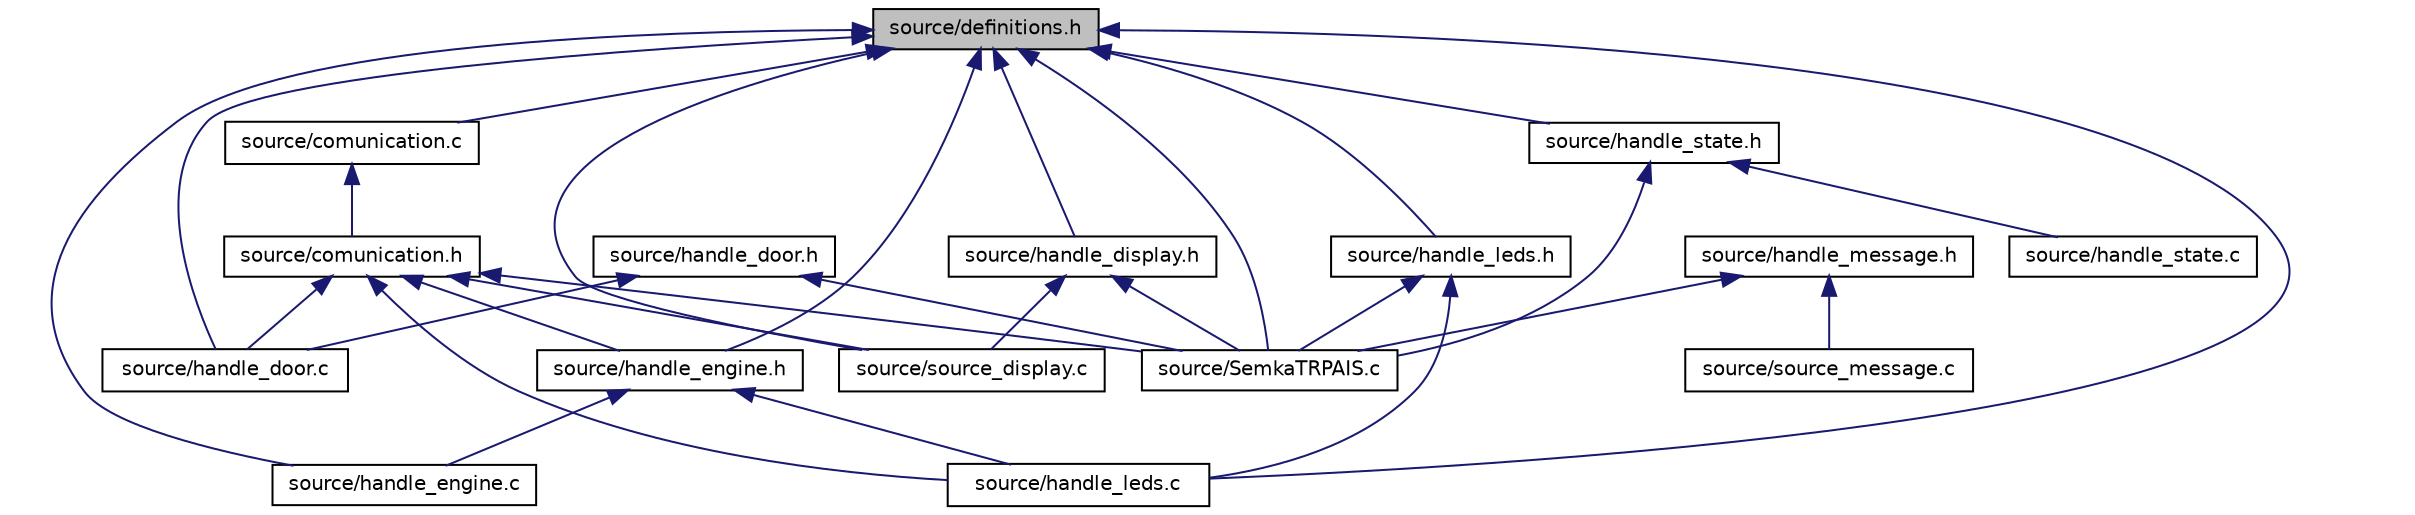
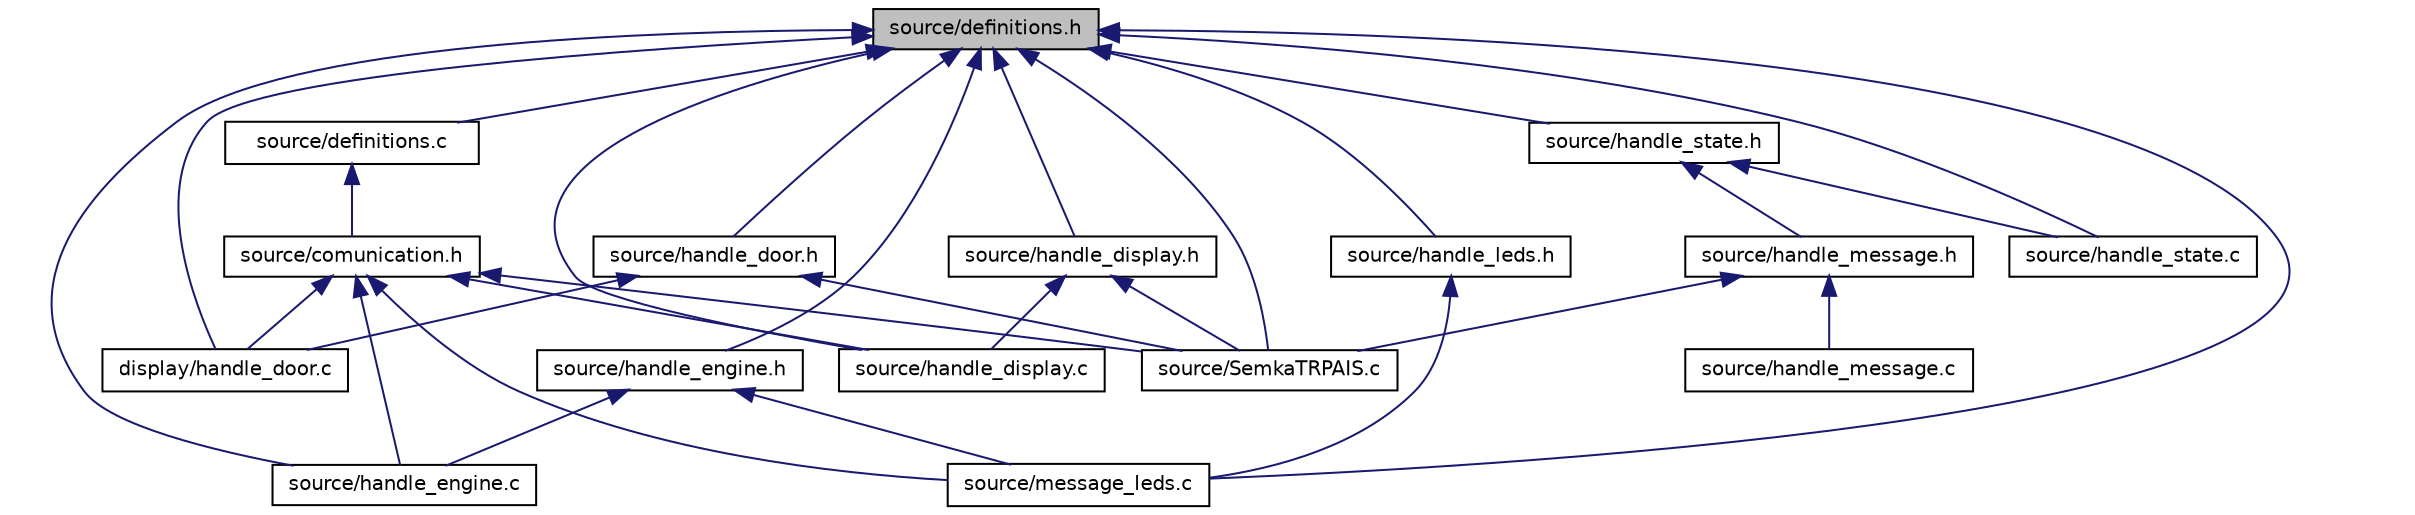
edge "source/handle_state.c" -> "source/definitions.h": added
node "source/comunication.c": label "source/comunication.c" -> "source/definitions.c"
edge "source/handle_door.h" -> "source/definitions.h": added
edge "source/SemkaTRPAIS.c" -> "source/handle_state.h": now "source/handle_message.h" -> "source/handle_state.h"
edge "source/handle_engine.h" -> "source/comunication.h": now "source/handle_engine.c" -> "source/comunication.h"
edge "source/SemkaTRPAIS.c" -> "source/handle_leds.h": removed
node "source/handle_door.c": label "source/handle_door.c" -> "display/handle_door.c"
node "source/source_display.c": label "source/source_display.c" -> "source/handle_display.c"
node "source/source_message.c": label "source/source_message.c" -> "source/handle_message.c"
node "source/handle_leds.c": label "source/handle_leds.c" -> "source/message_leds.c"
